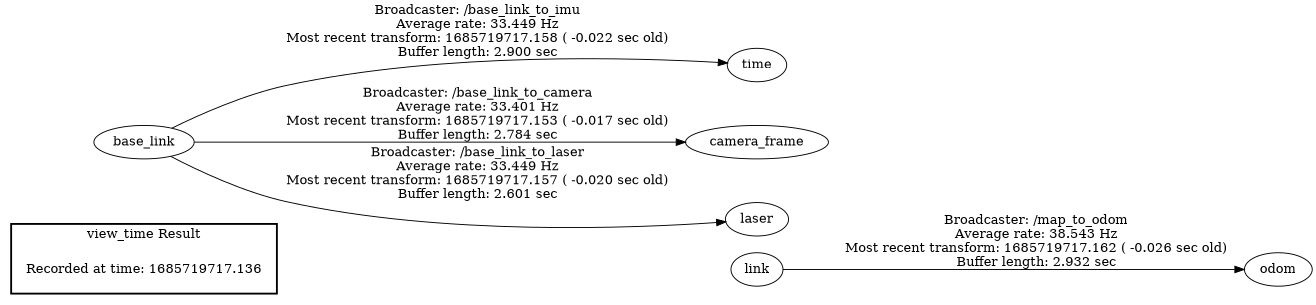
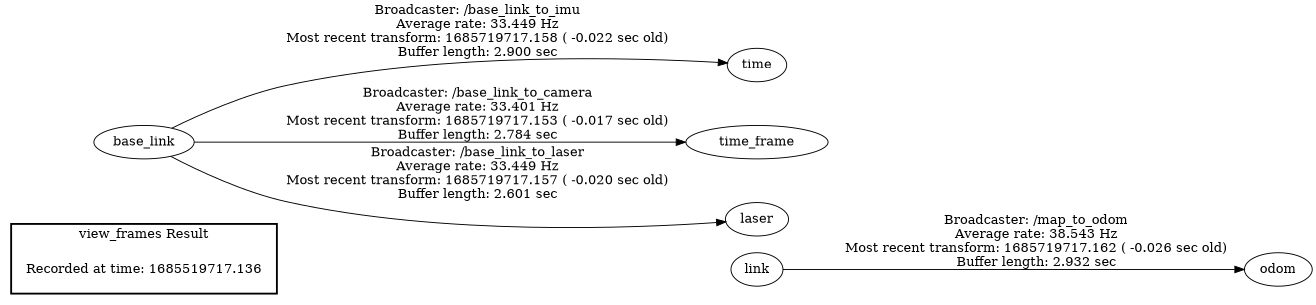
node "camera_frame": label "camera_frame" -> "time_frame"
cluster "view_time Result": label "view_time Result" -> "view_frames Result"
node "Recorded at time: 1685719717.136": label "Recorded at time: 1685719717.136" -> "Recorded at time: 1685519717.136"
